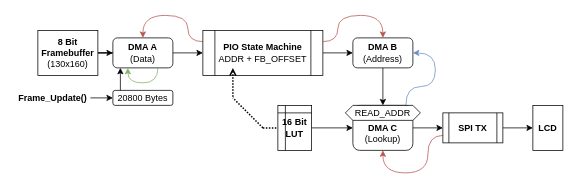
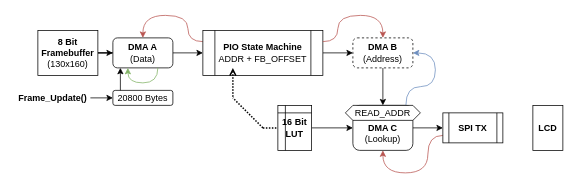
node "DMA B (Address)": style solid -> dashed
edge "SPI TX" -> "LCD": removed
